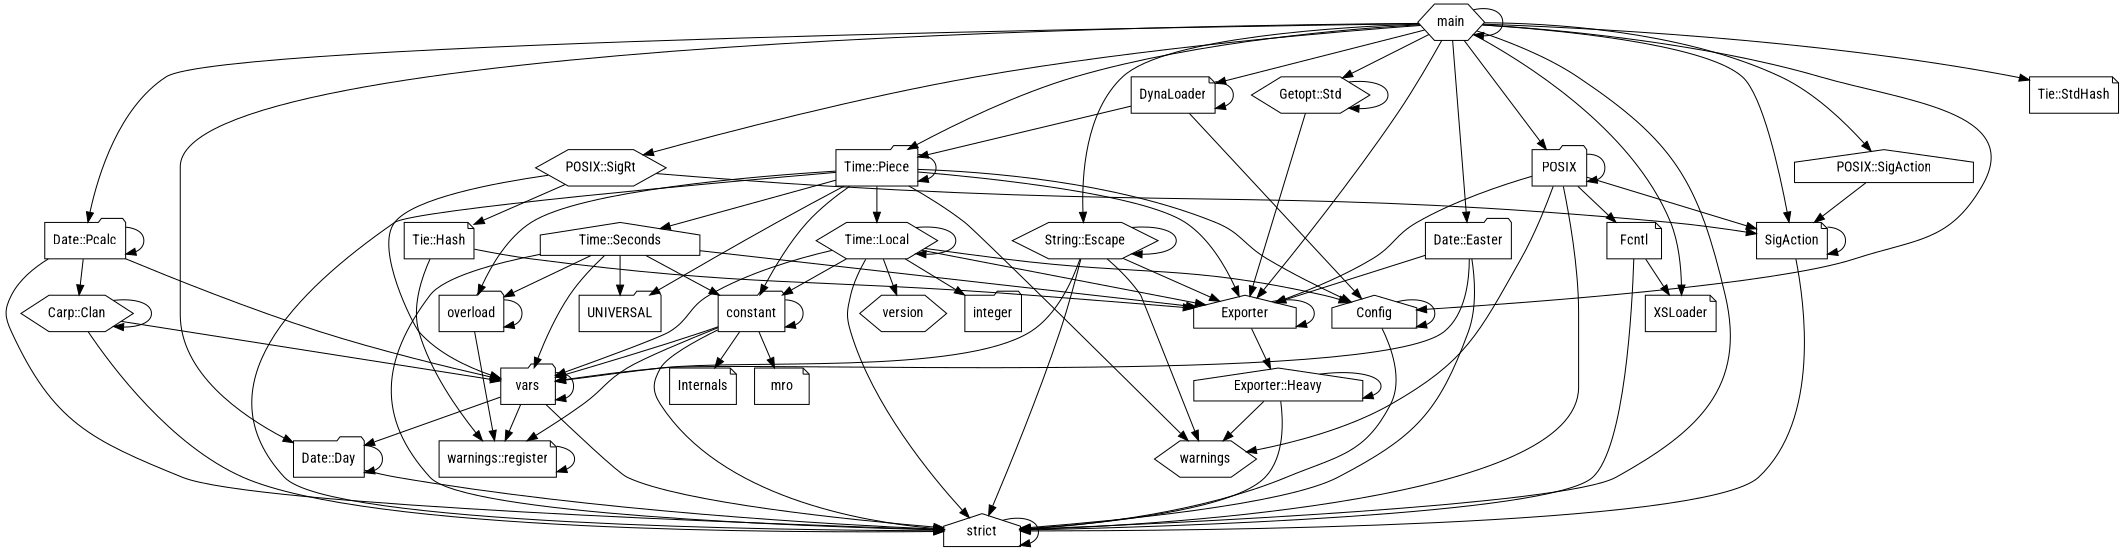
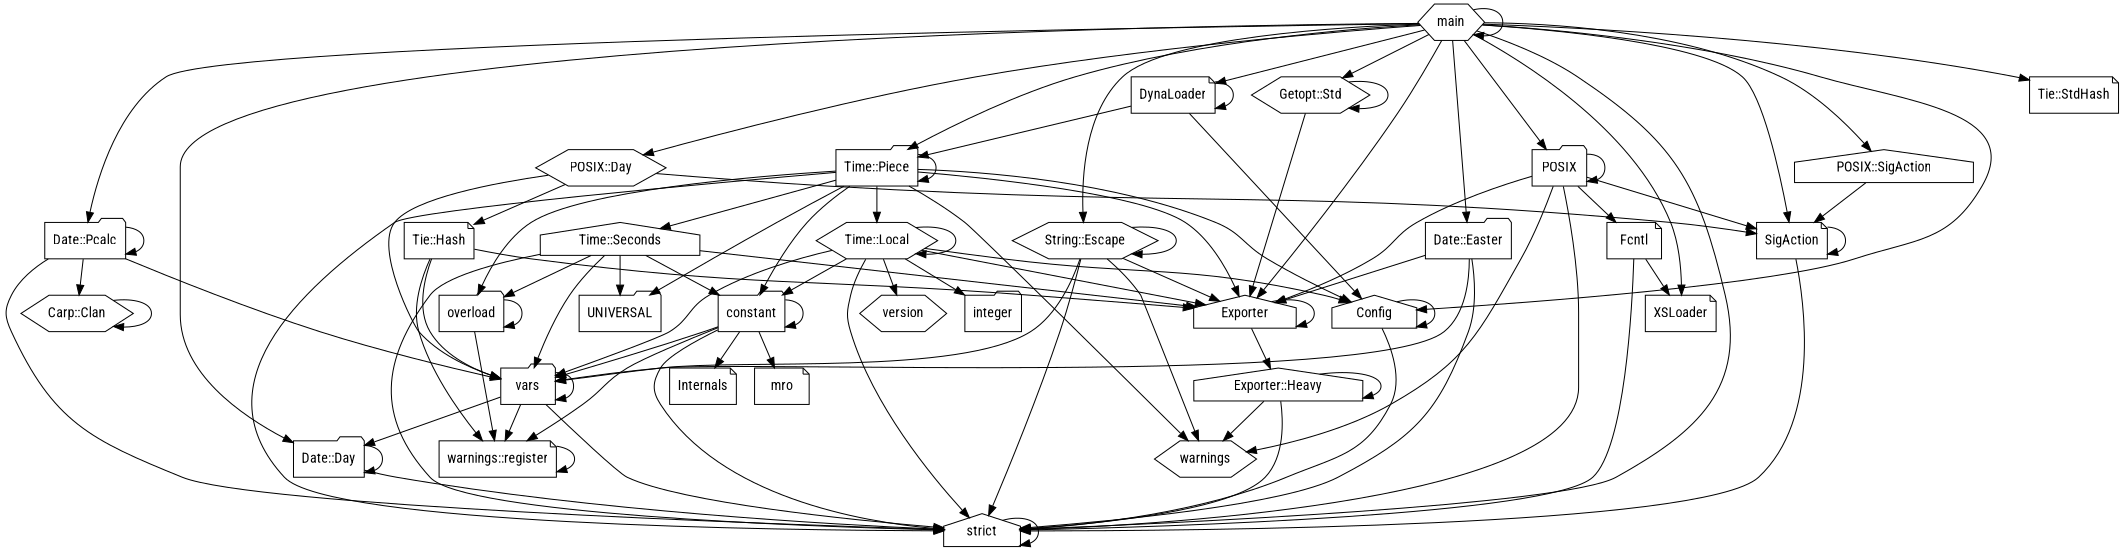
node "POSIX::SigRt": label "POSIX::SigRt" -> "POSIX::Day"
edge "Carp::Clan" -> "vars": now "Tie::Hash" -> "vars"
edge "Carp::Clan" -> "strict": removed
